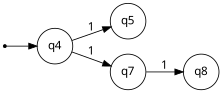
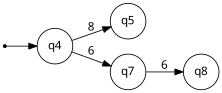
edge "q4" -> "q5": label "1" -> "8"
edge "q4" -> "q7": label "1" -> "6"
edge "q7" -> "q8": label "1" -> "6"
